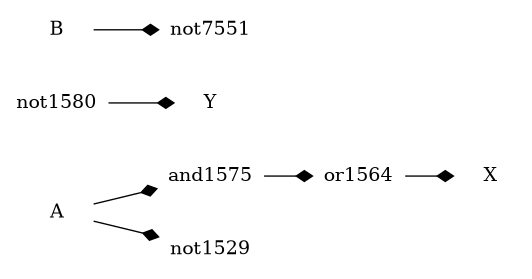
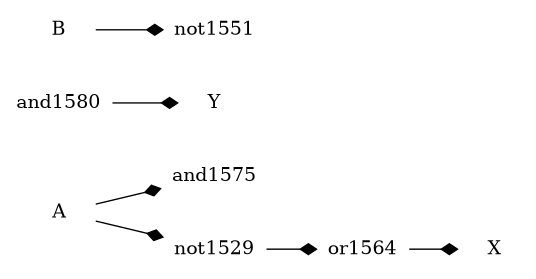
node "not7551": label "not7551" -> "not1551"
node "not1580": label "not1580" -> "and1580"
edge "and1575" -> "or1564": now "not1529" -> "or1564"
